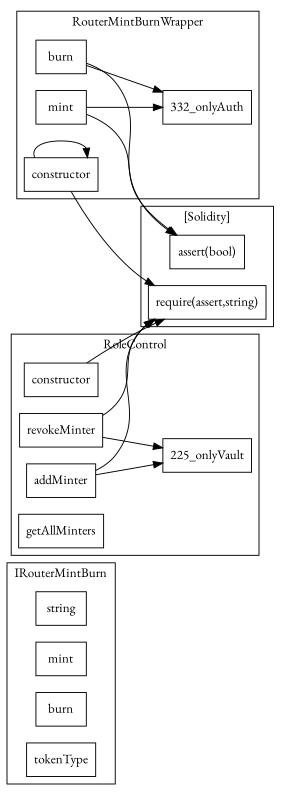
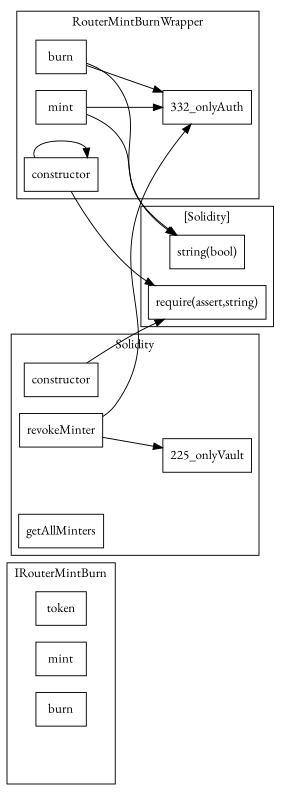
node "assert(bool)": label "assert(bool)" -> "string(bool)"
cluster "RoleControl": label "RoleControl" -> "Solidity"
edge "revokeMinter" -> "require(assert,string)": now "revokeMinter" -> "332_onlyAuth"
node "addMinter": removed
node "string": label "string" -> "token"
node "tokenType": removed
